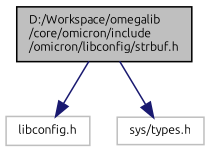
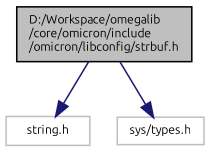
node "libconfig.h": label "libconfig.h" -> "string.h"
